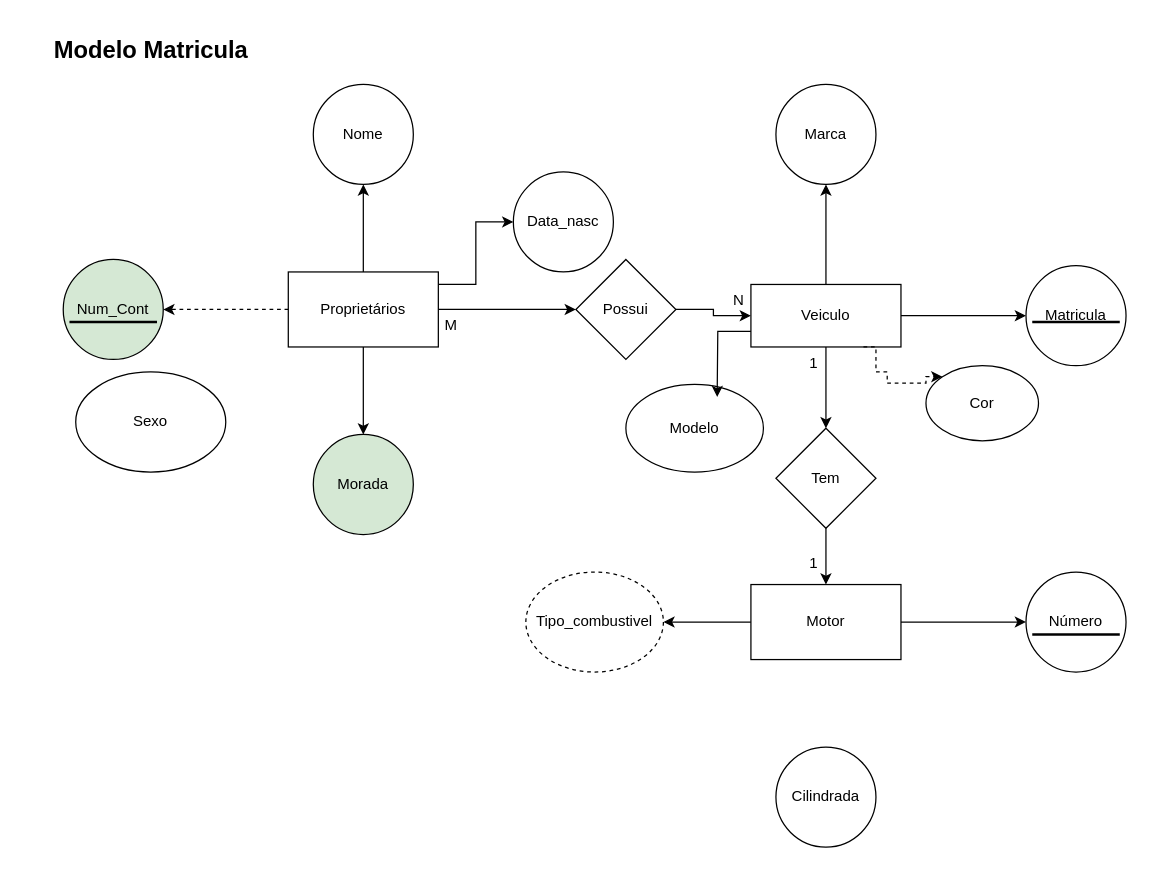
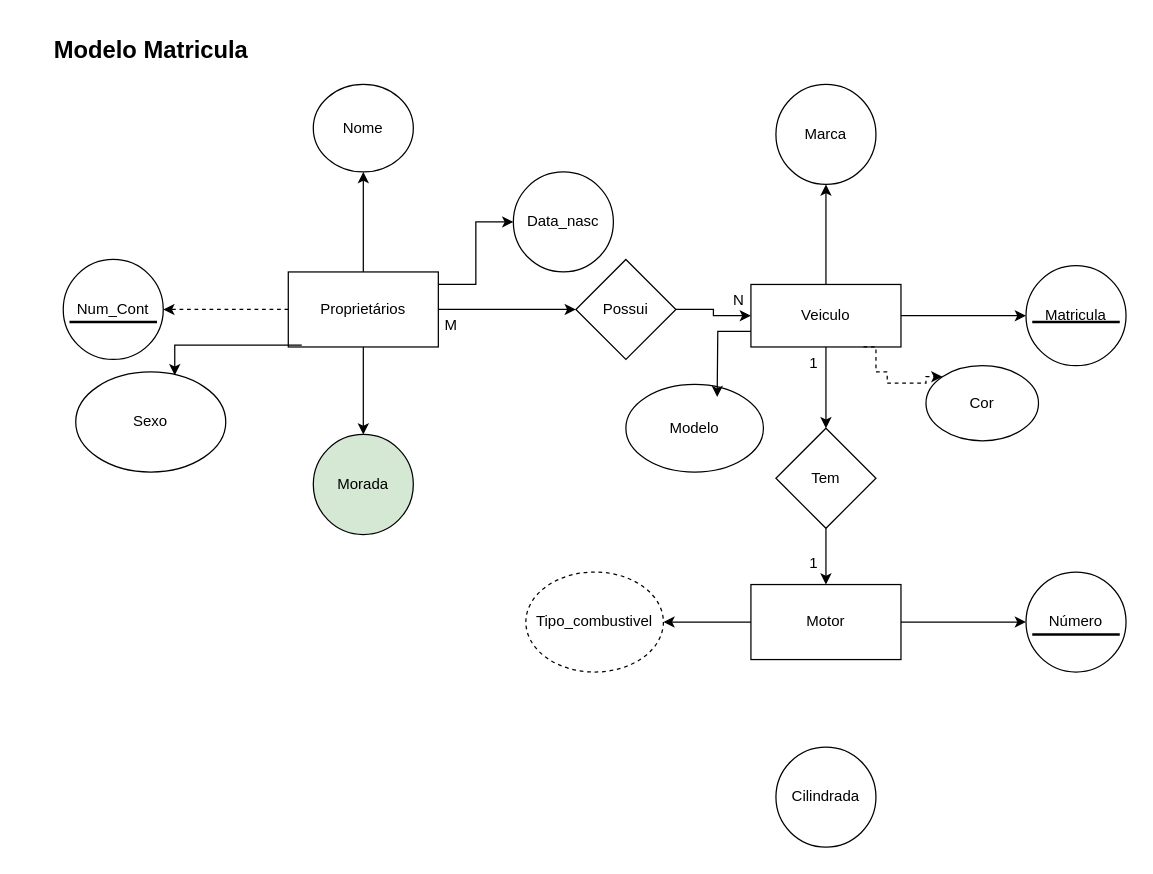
node "Nome": size 100x100 -> 100x88
node "Num_Cont": fillcolor #d5e8d4 -> #ffffff
edge "Proprietários" -> "Sexo": added
